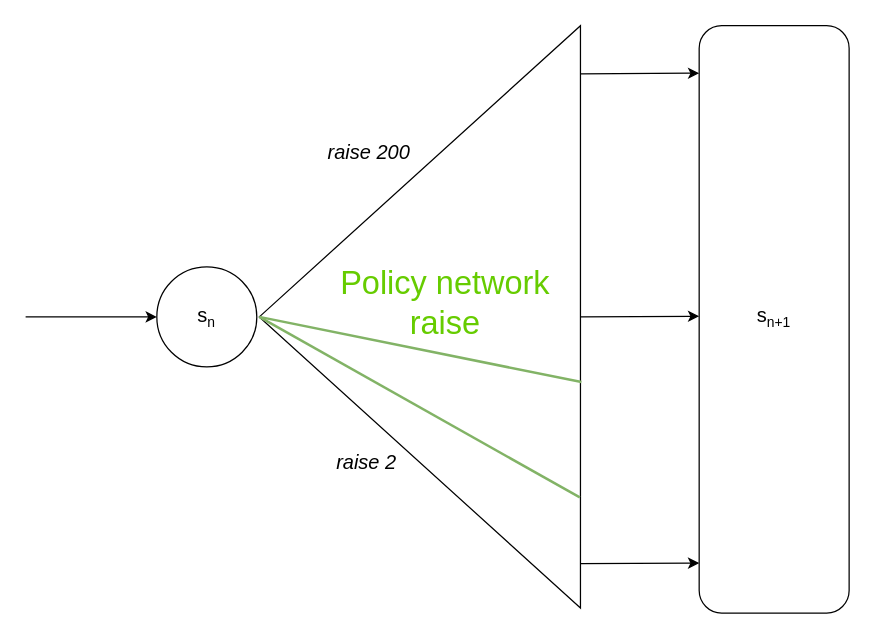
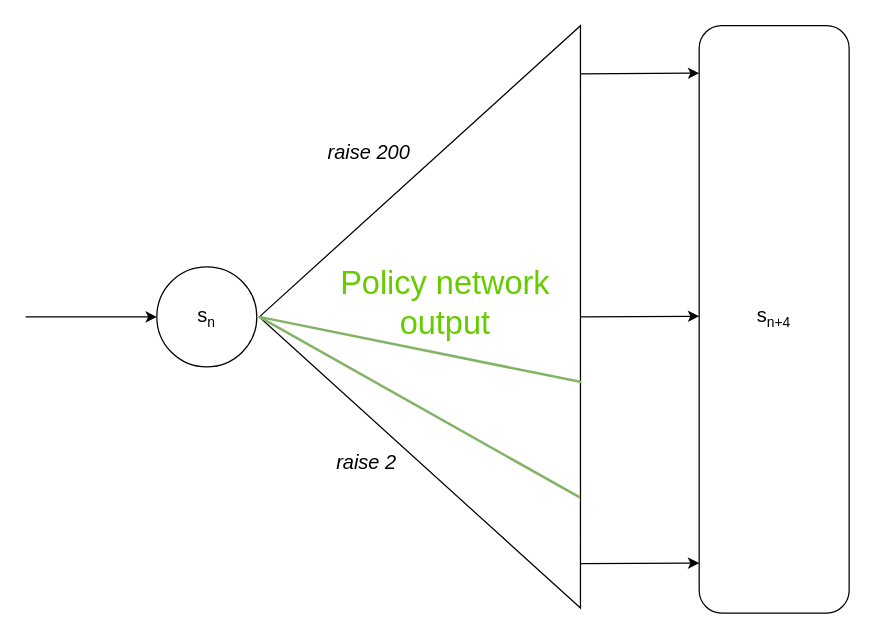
node "Policy network raise": label "Policy network raise" -> "Policy network output"
node "sn+1": label "sn+1" -> "sn+4"
